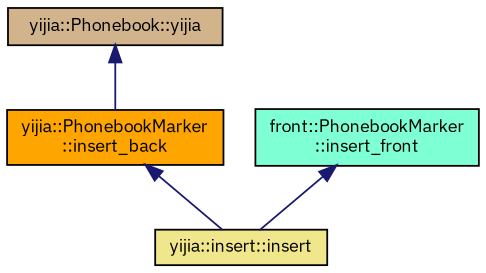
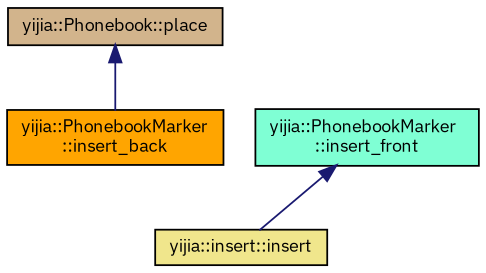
node "yijia::Phonebook::yijia": label "yijia::Phonebook::yijia" -> "yijia::Phonebook::place"
node "front::PhonebookMarker ::insert_front": label "front::PhonebookMarker ::insert_front" -> "yijia::PhonebookMarker ::insert_front"
edge "yijia::insert::insert" -> "yijia::PhonebookMarker ::insert_back": removed
